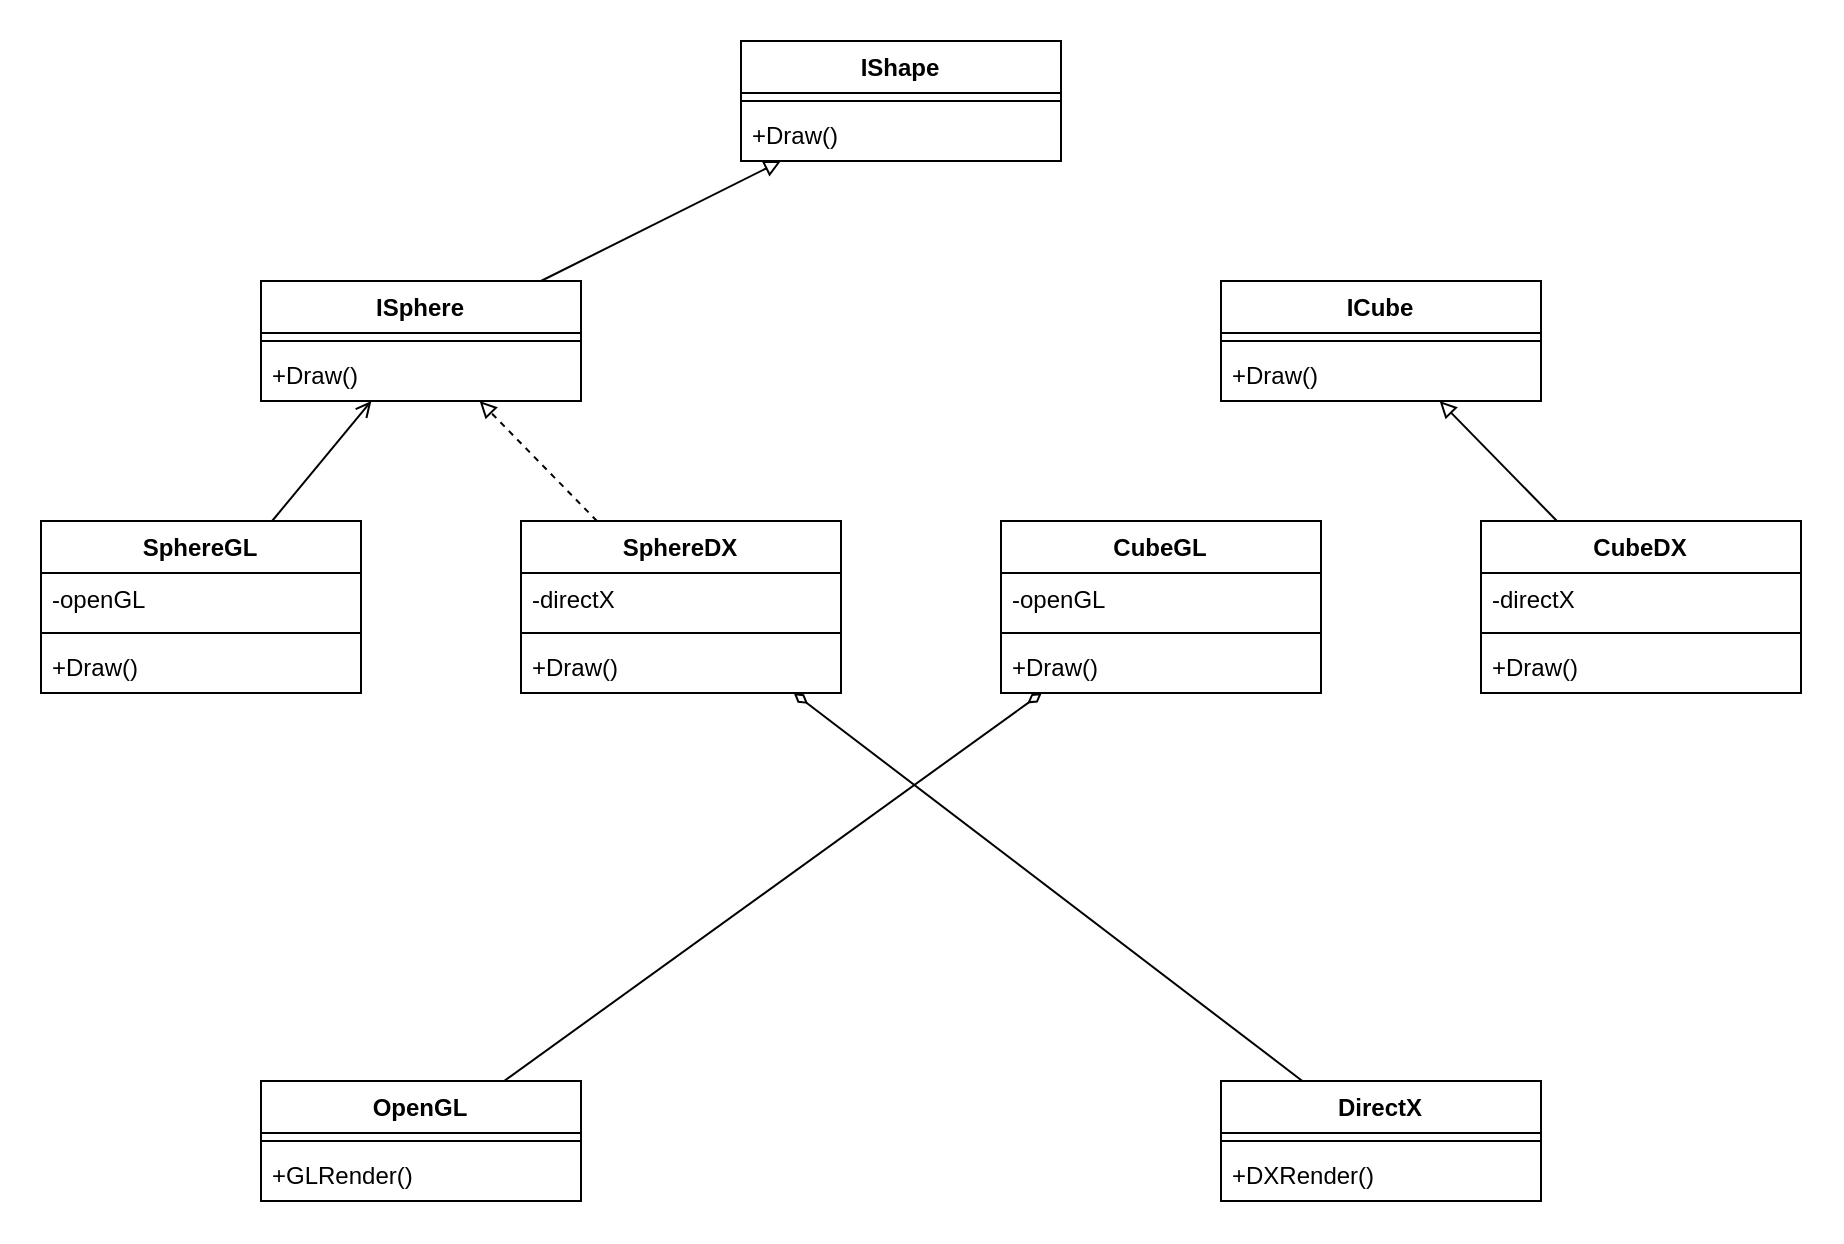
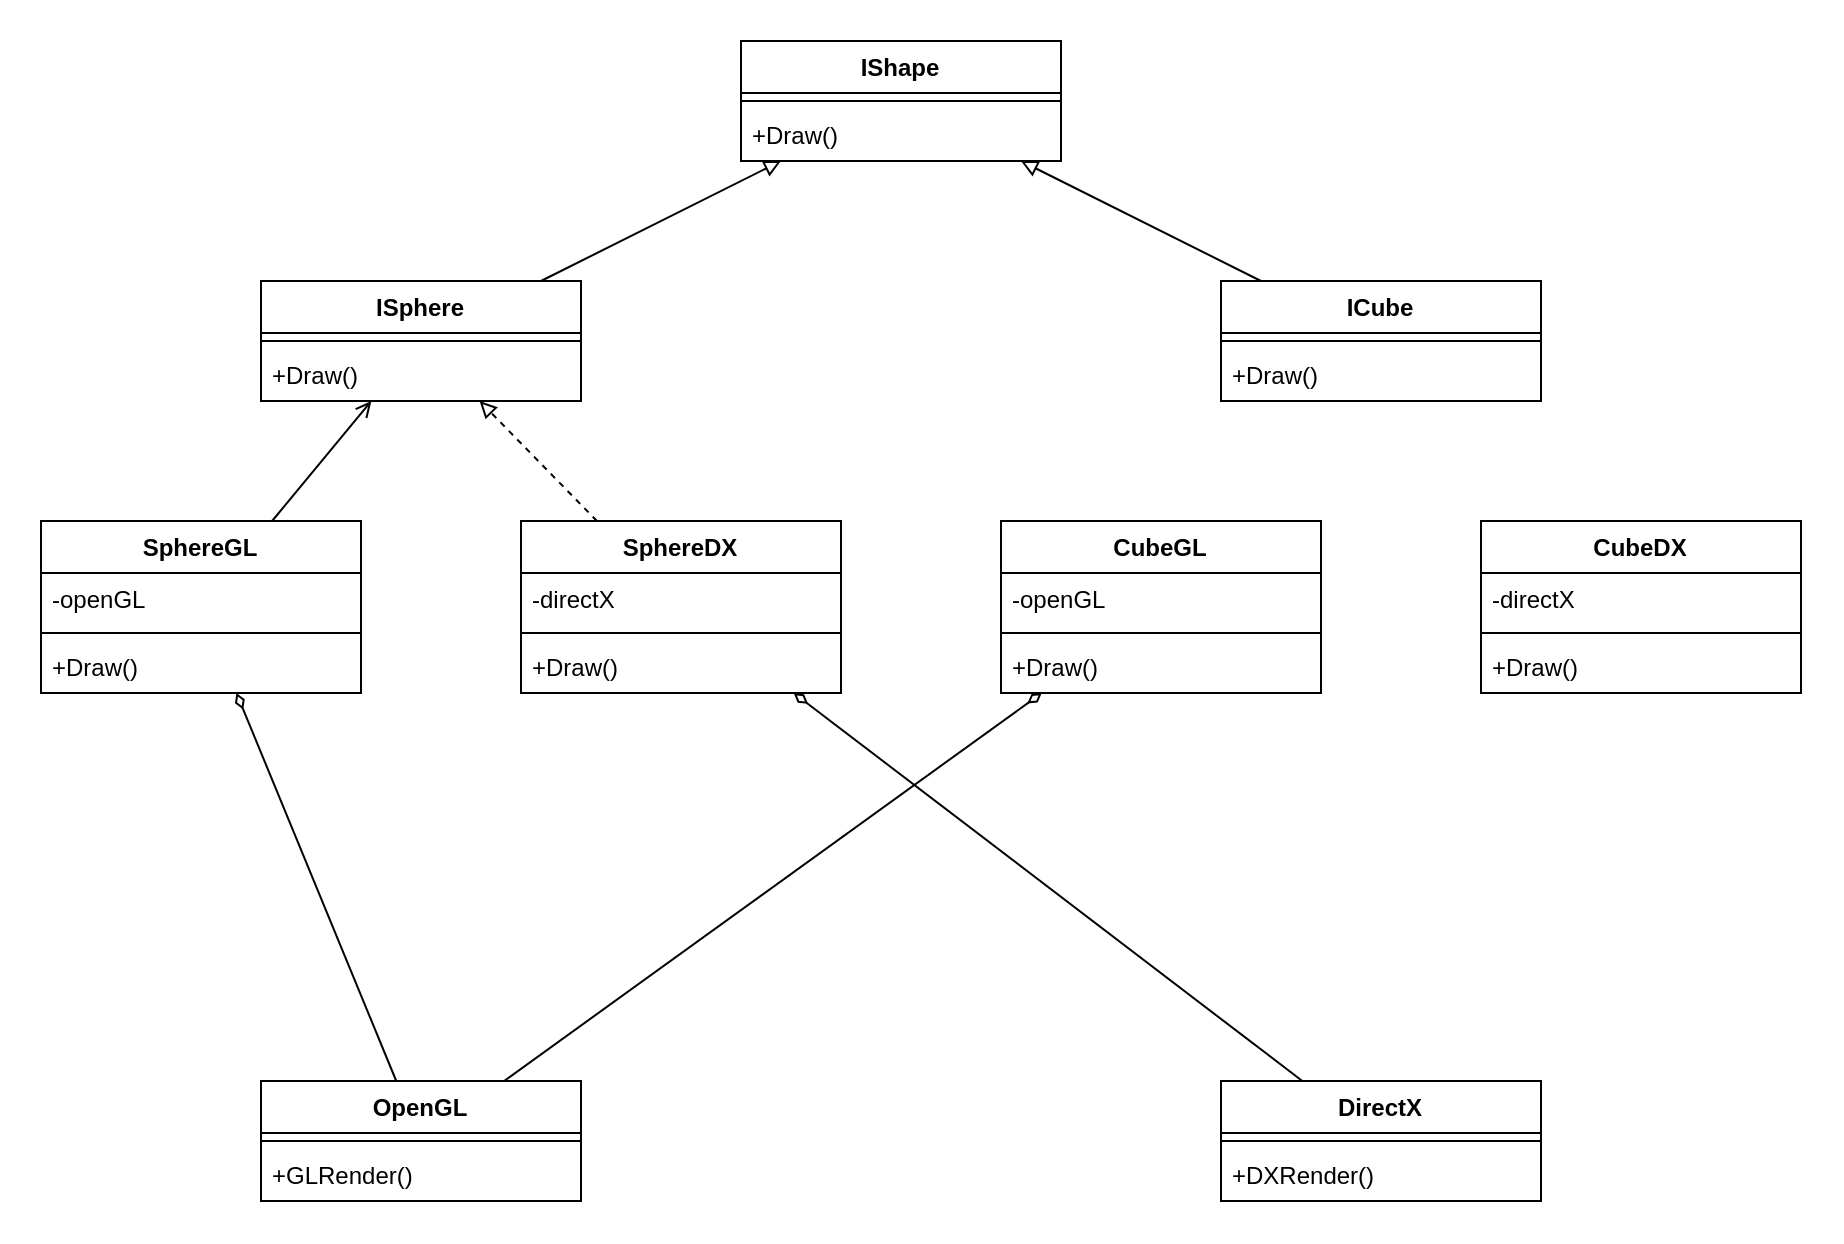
edge "ICube" -> "IShape": added
edge "CubeDX" -> "ICube": removed
edge "OpenGL" -> "SphereGL": added
